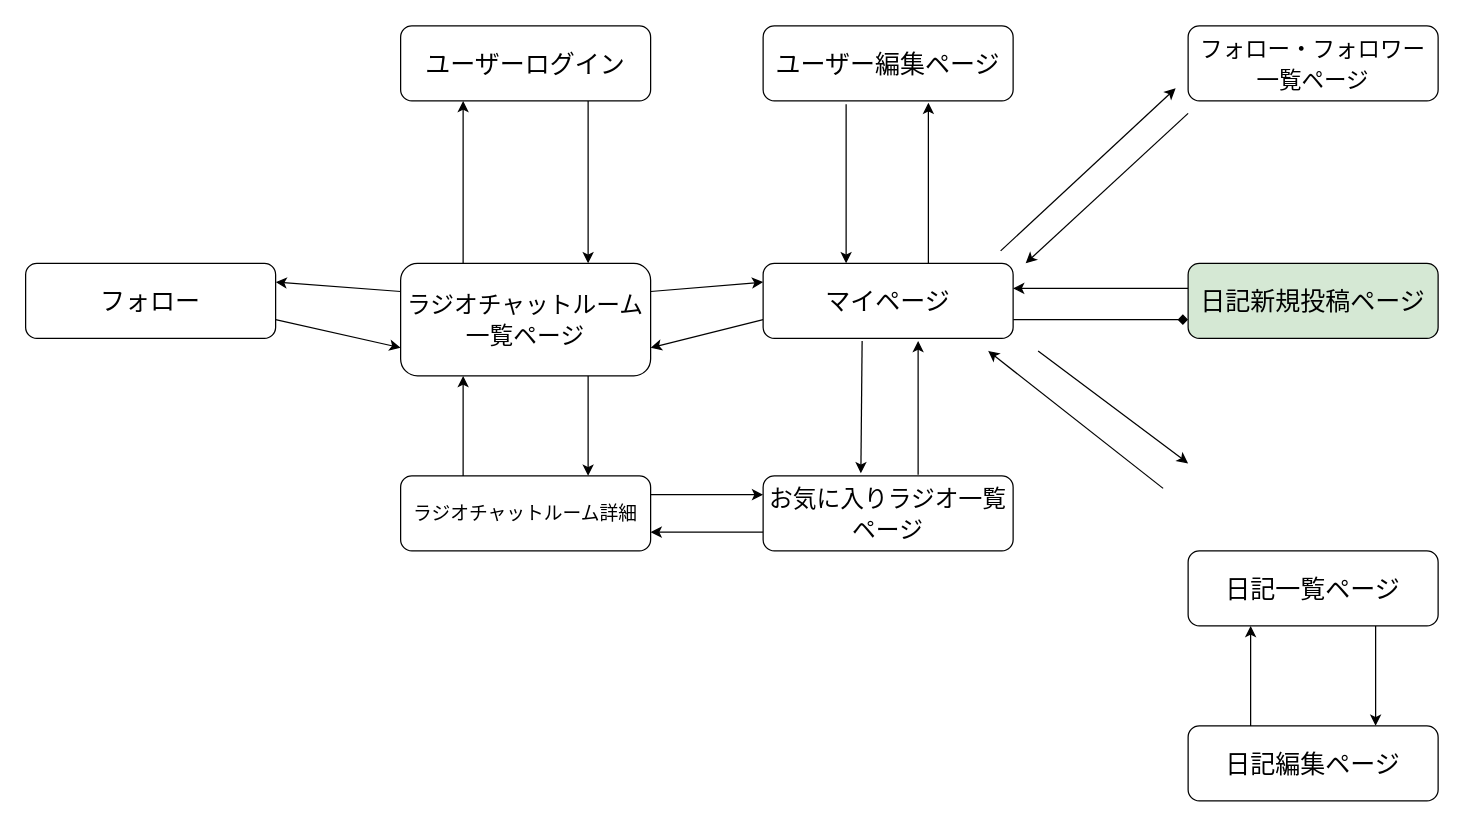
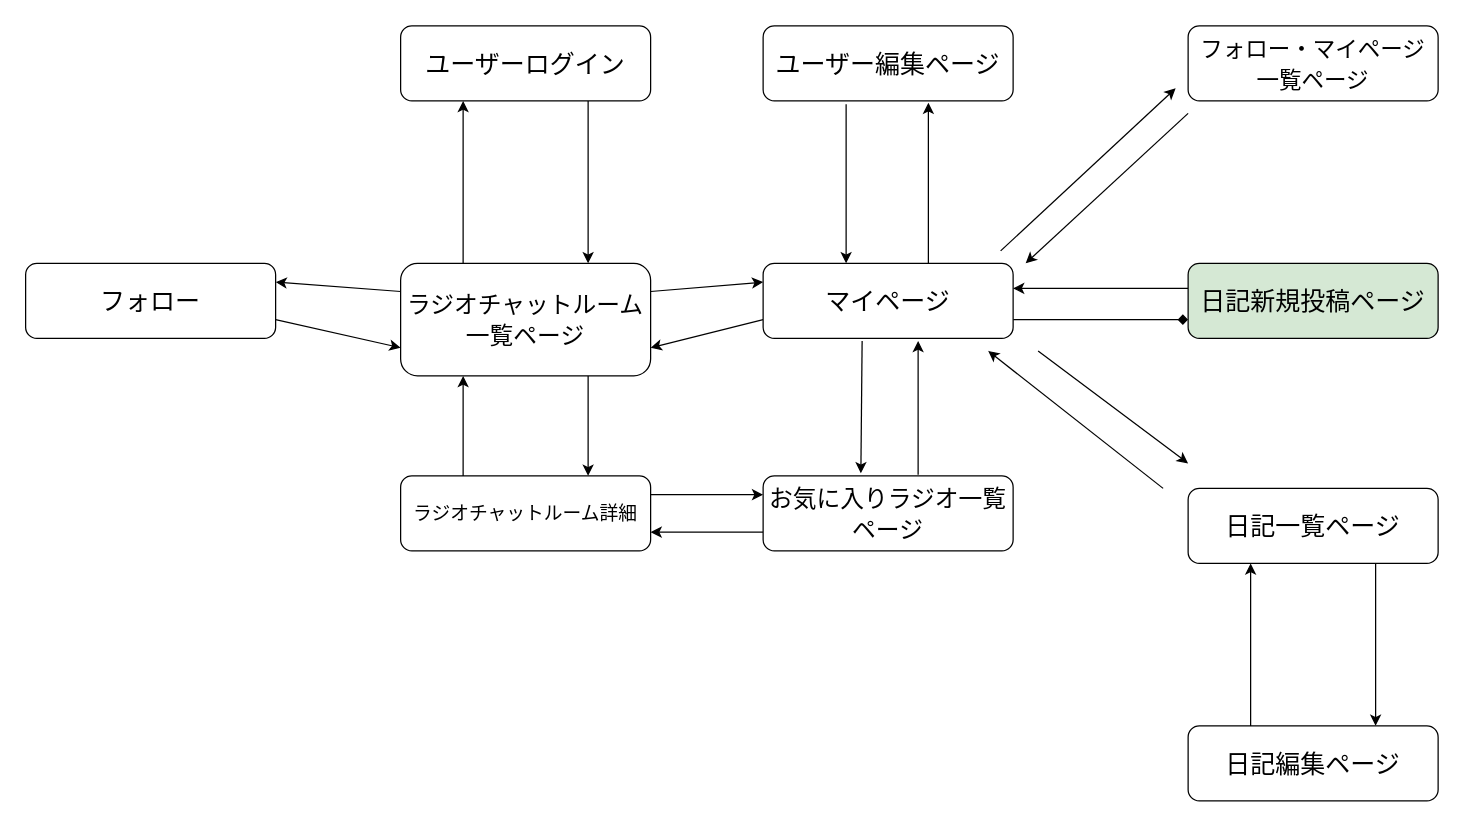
node "フォロー・フォロワー 一覧ページ": label "フォロー・フォロワー 一覧ページ" -> "フォロー・マイページ 一覧ページ"
node "日記一覧ページ": moved (1313, 588) -> (1313, 526)
